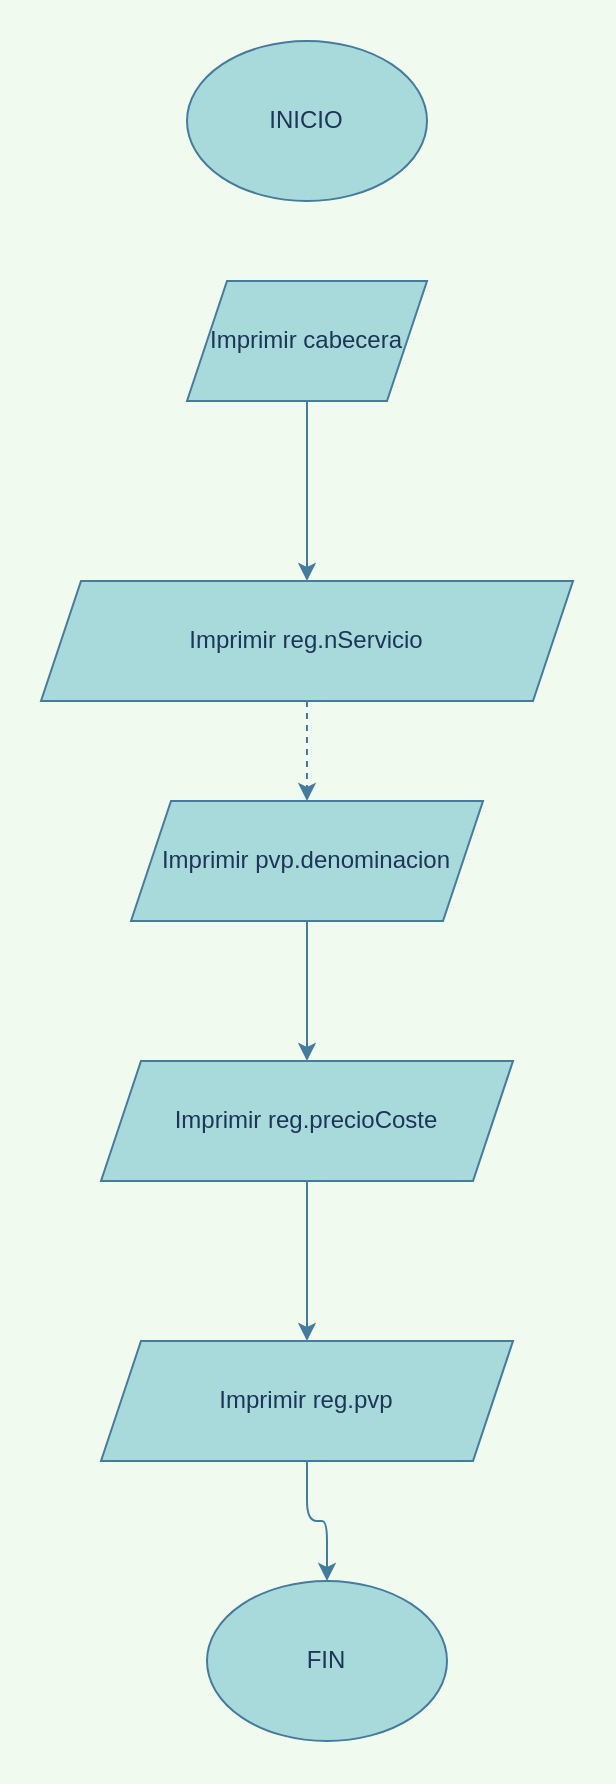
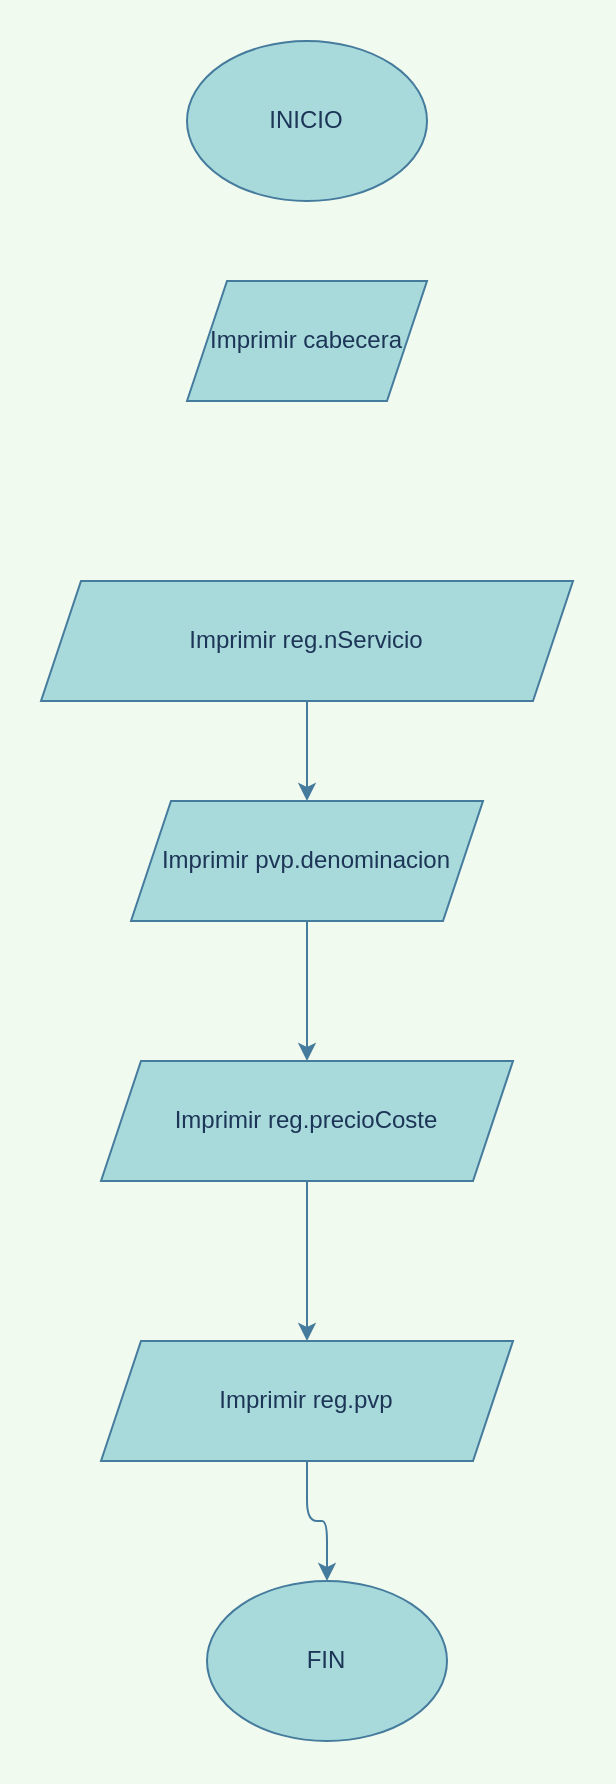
edge "Imprimir cabecera" -> "Imprimir reg.nServicio": removed
edge "Imprimir reg.nServicio" -> "Imprimir pvp.denominacion": style dashed -> solid
